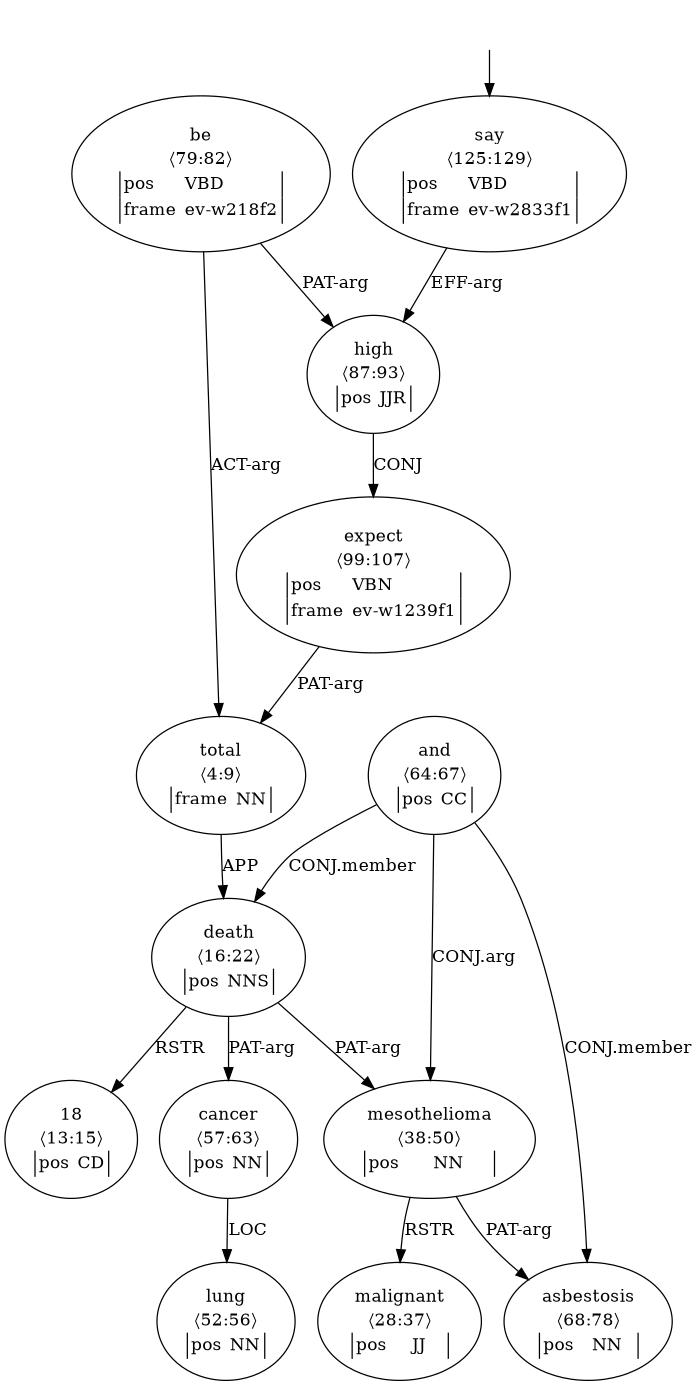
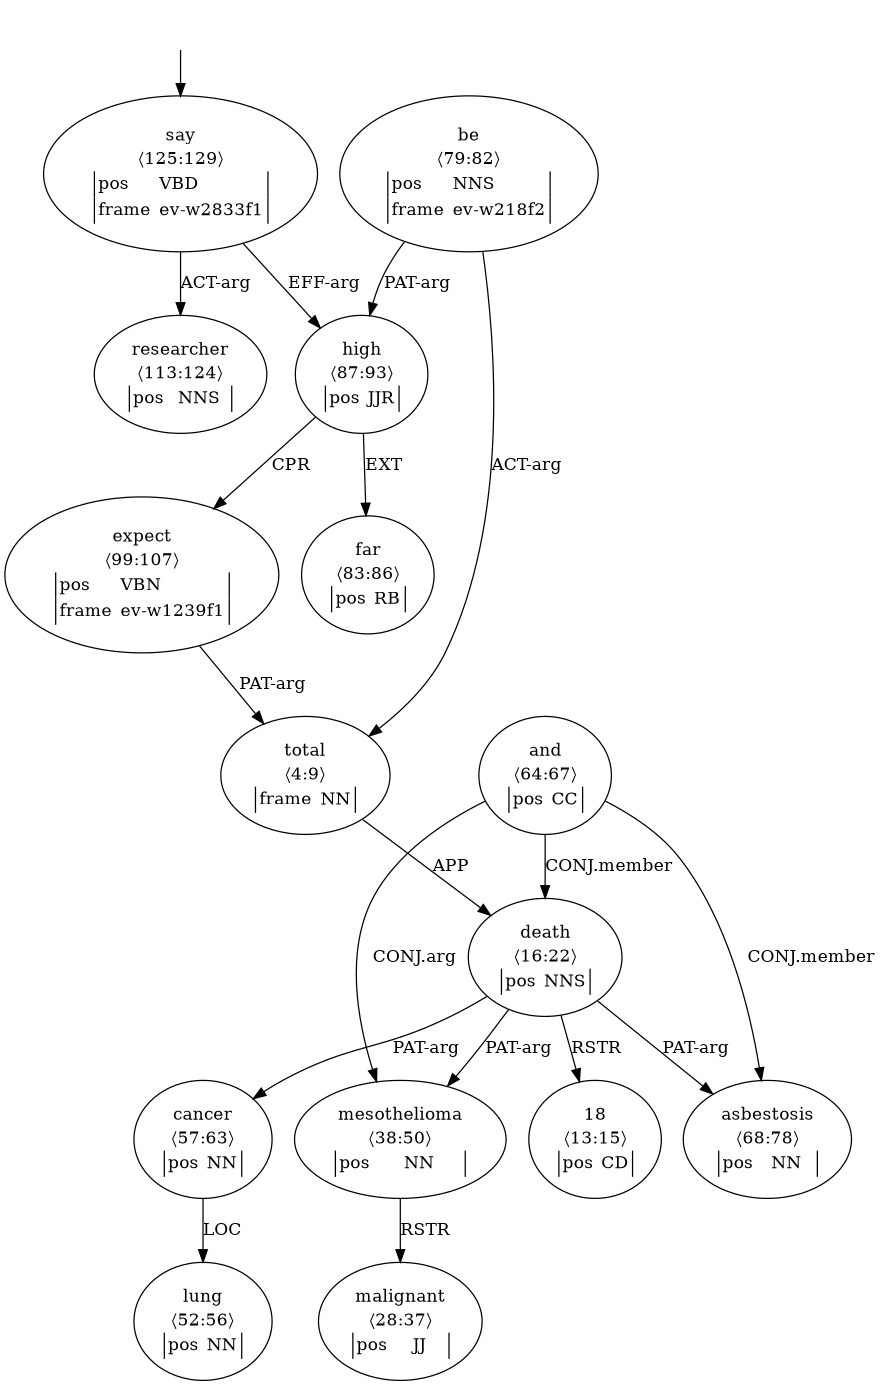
node "be": text "VBD" -> "NNS"
node "researcher": added
edge "high" -> "expect": label "CONJ" -> "CPR"
node "far": added
edge "mesothelioma" -> "asbestosis": now "death" -> "asbestosis"
